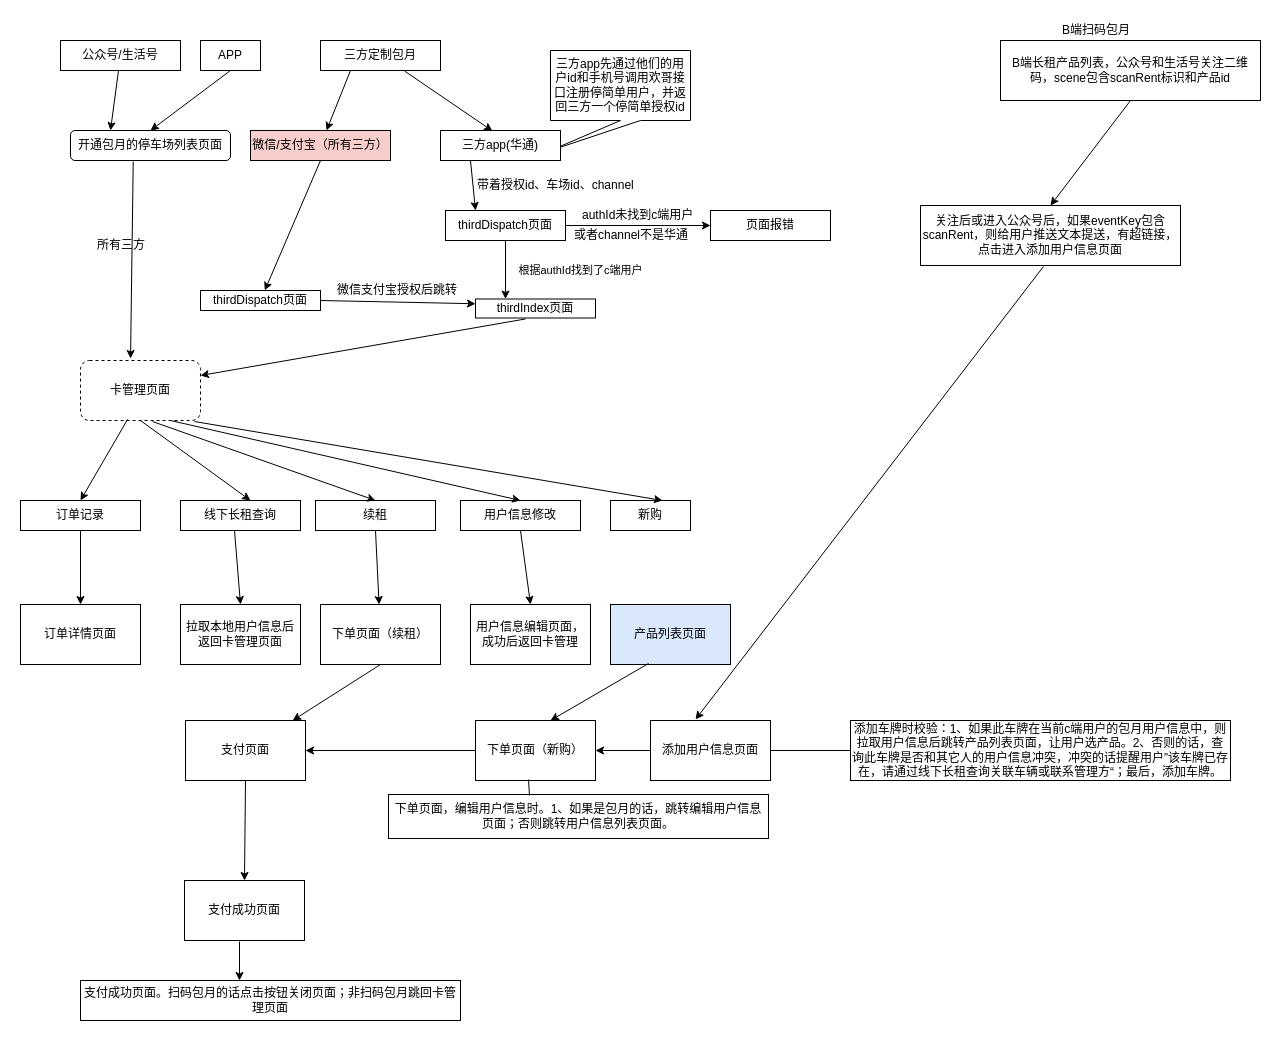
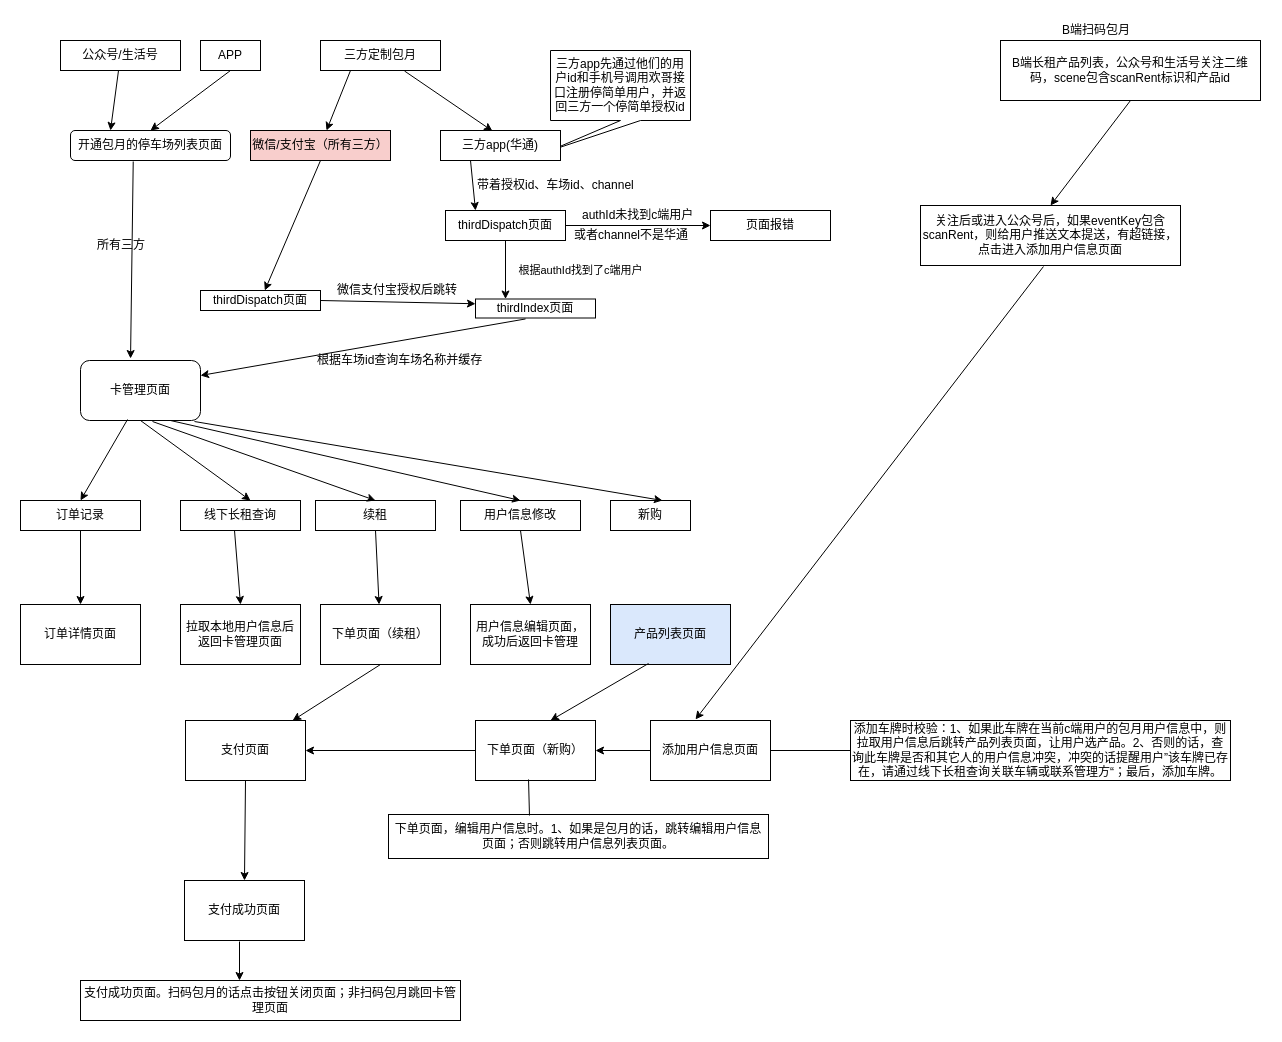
node "根据车场id查询车场名称并缓存": added
node "卡管理页面": style dashed -> solid
node "下单页面，编辑用户信息时。1、如果是包月的话，跳转编辑用户信息页面；否则跳转用户信息列表页面。": moved (579, 817) -> (579, 837)
